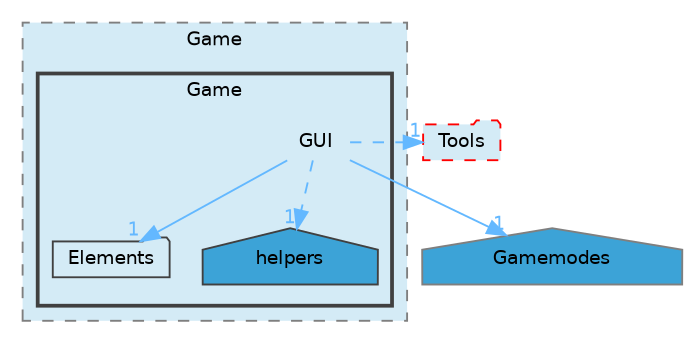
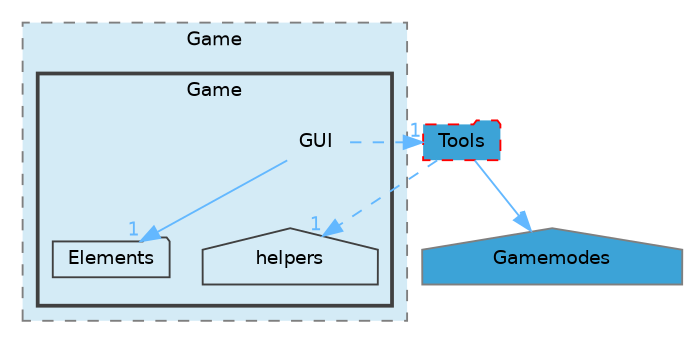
node "Tools": fillcolor #d4ebf6 -> #3ca3d7
edge "GUI" -> "helpers": now "Tools" -> "helpers"
edge "GUI" -> "Gamemodes": now "Tools" -> "Gamemodes"
node "helpers": fillcolor #3ca3d7 -> #d4ebf6
